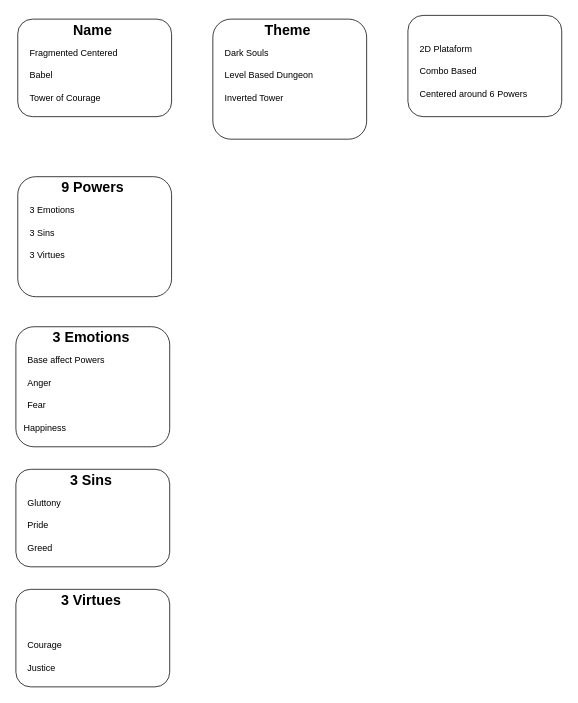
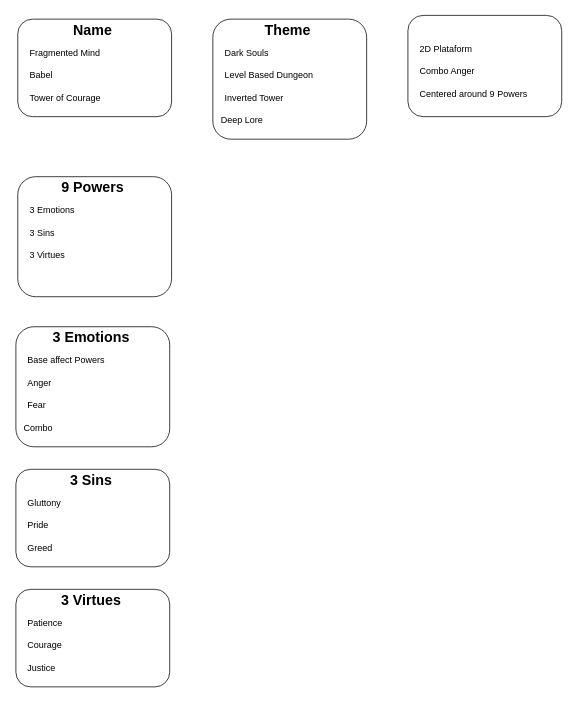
node "Fragmented Centered": label "Fragmented Centered" -> "Fragmented Mind"
node "Combo Based": label "Combo Based" -> "Combo Anger"
node "Centered around 6 Powers": label "Centered around 6 Powers" -> "Centered around 9 Powers"
node "Deep Lore": added
node "Happiness": label "Happiness" -> "Combo"
node "Patience": added
